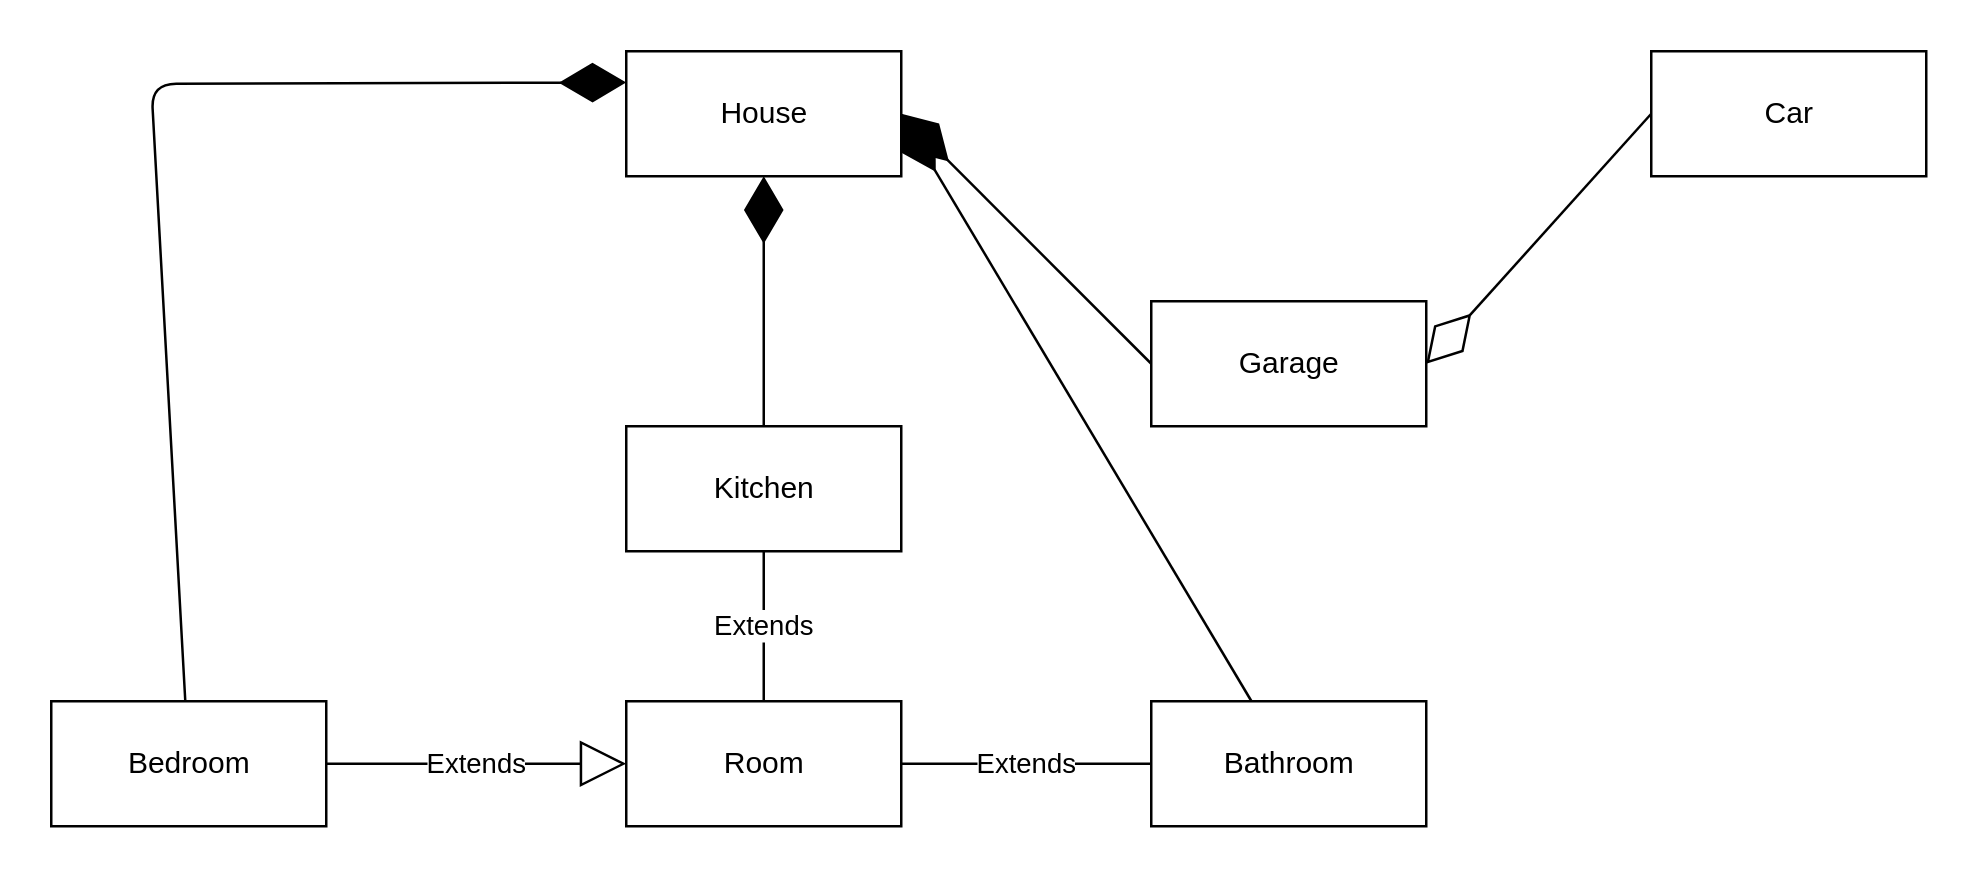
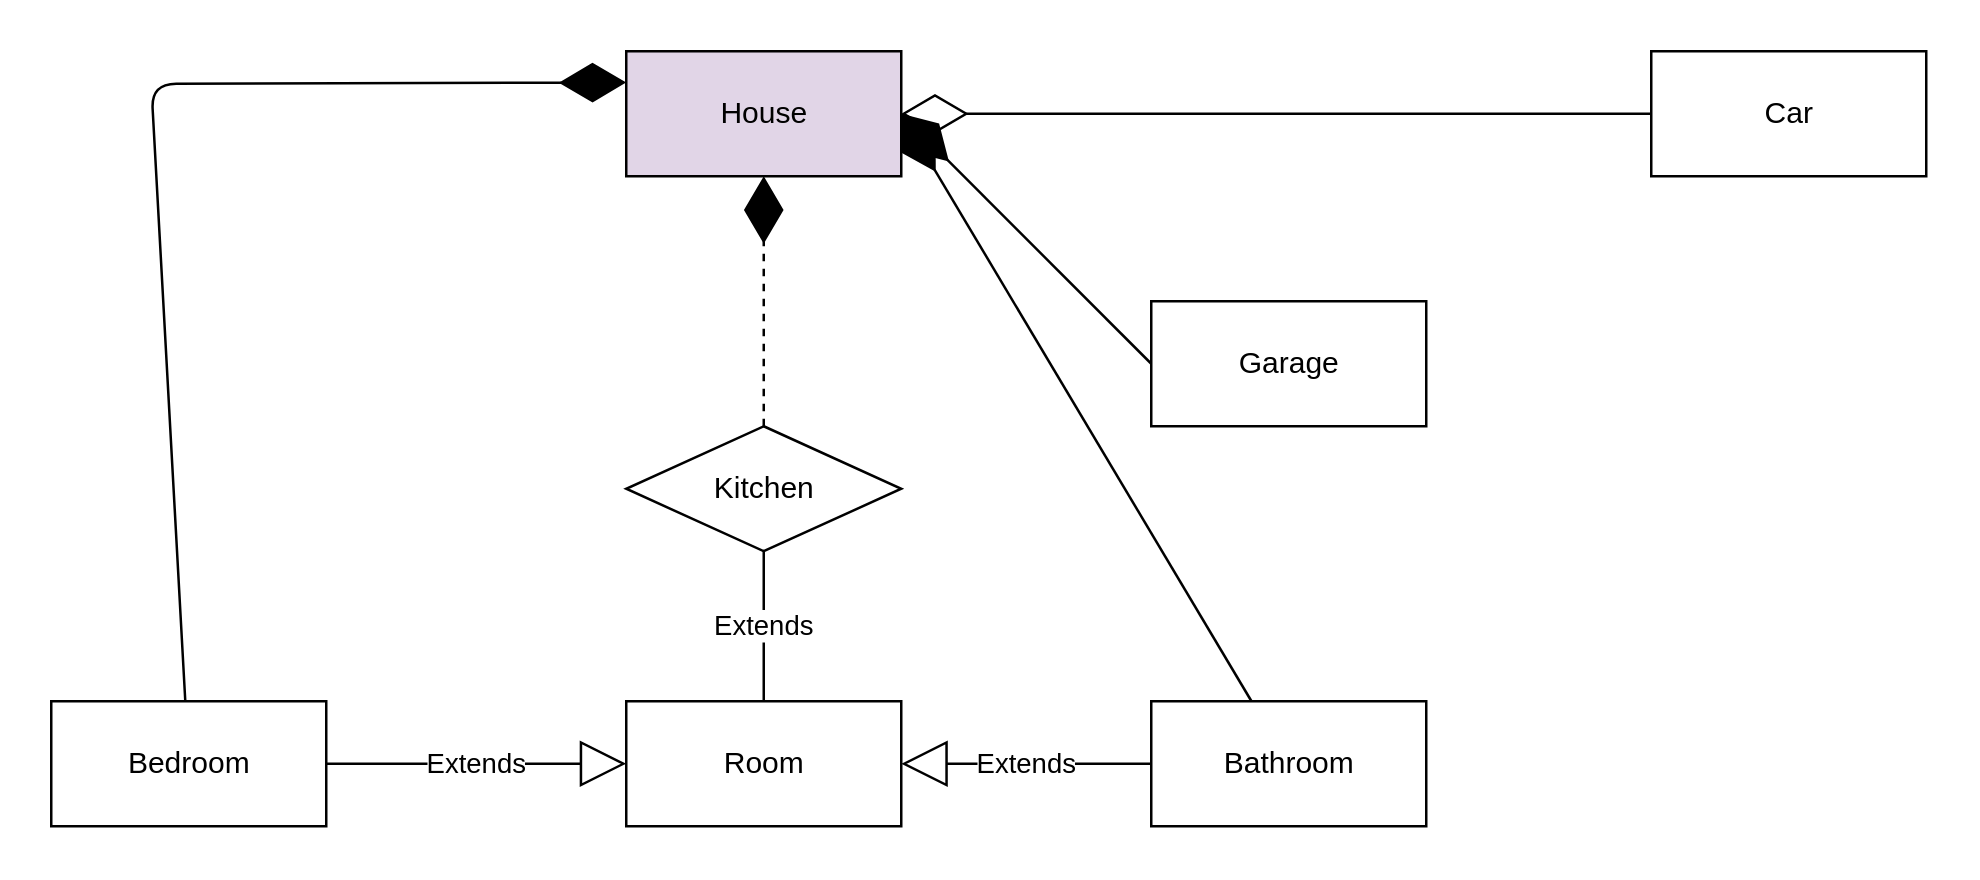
node "House": fillcolor #ffffff -> #e1d5e7
edge "Car" -> "Garage": now "Car" -> "House"
edge "Kitchen" -> "House": style solid -> dashed
node "Kitchen": shape rectangle -> diamond
edge "Room" -- "Bathroom": arrowhead none -> block
